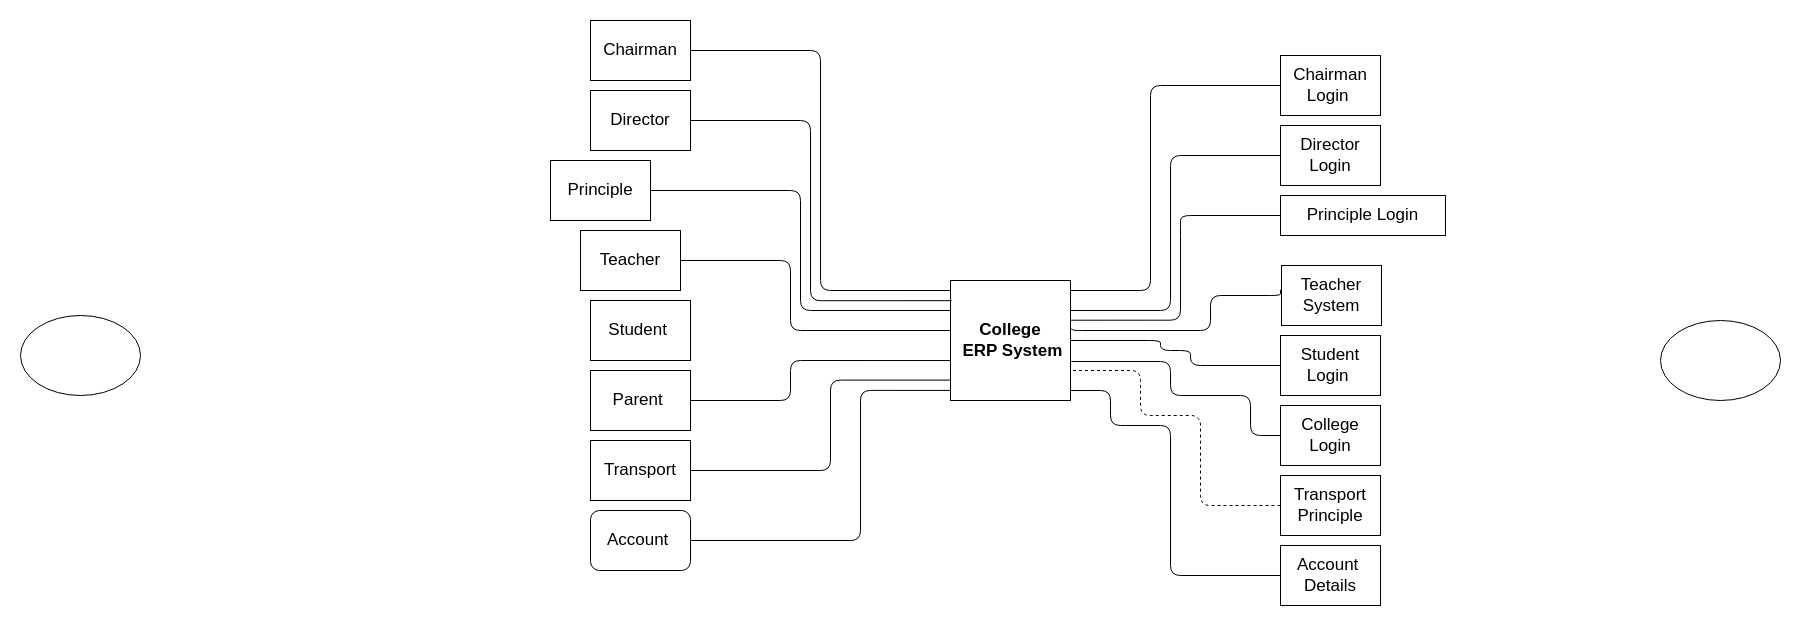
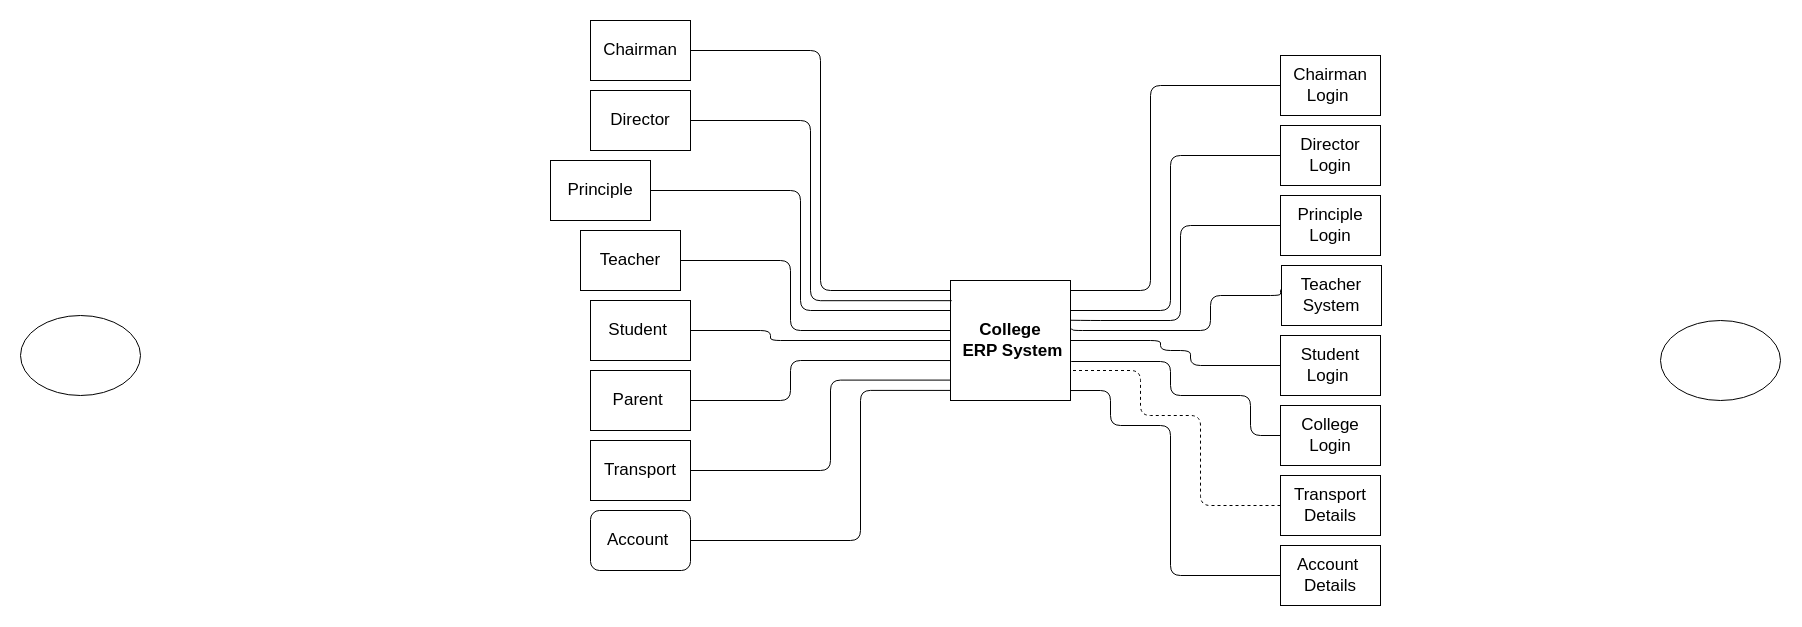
node "Principle Login": size 165x40 -> 100x60
edge "Student" -- "College ERP System": added
node "Transport Principle": label "Transport Principle" -> "Transport Details"
